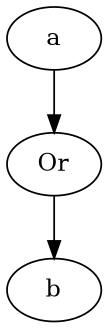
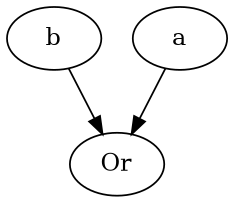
edge "Or" -> "b": reversed
